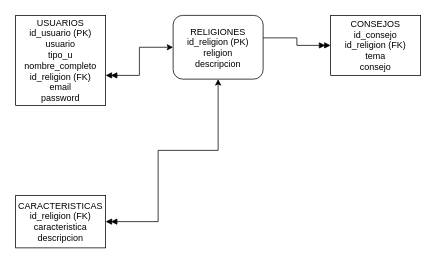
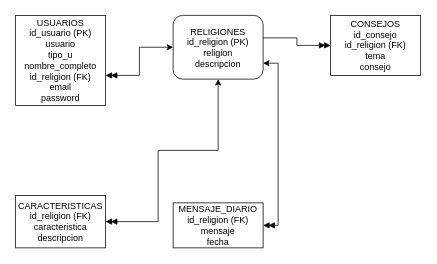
edge "RELIGIONES id_religion (PK) religion descripcion" -- "MENSAJE_DIARIO id_religion (FK) mensaje fecha": added
node "MENSAJE_DIARIO id_religion (FK) mensaje fecha": added
